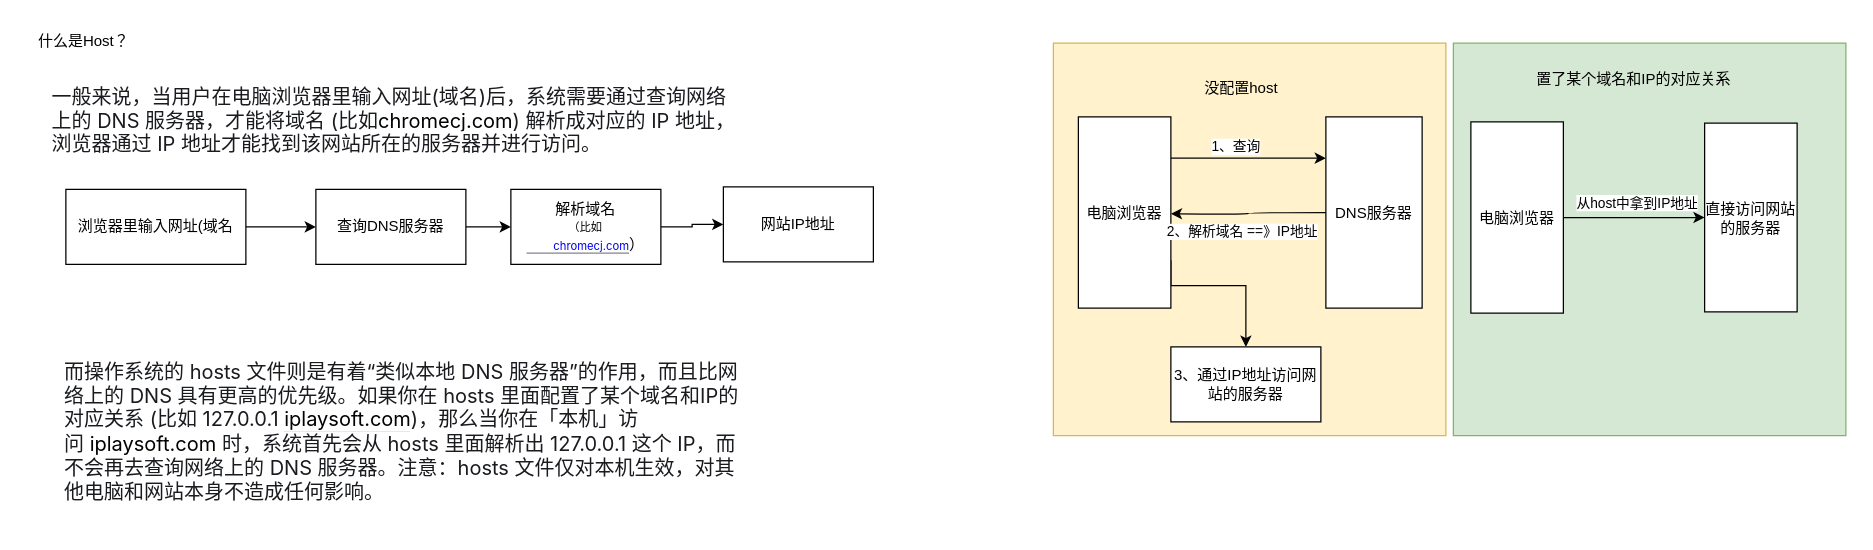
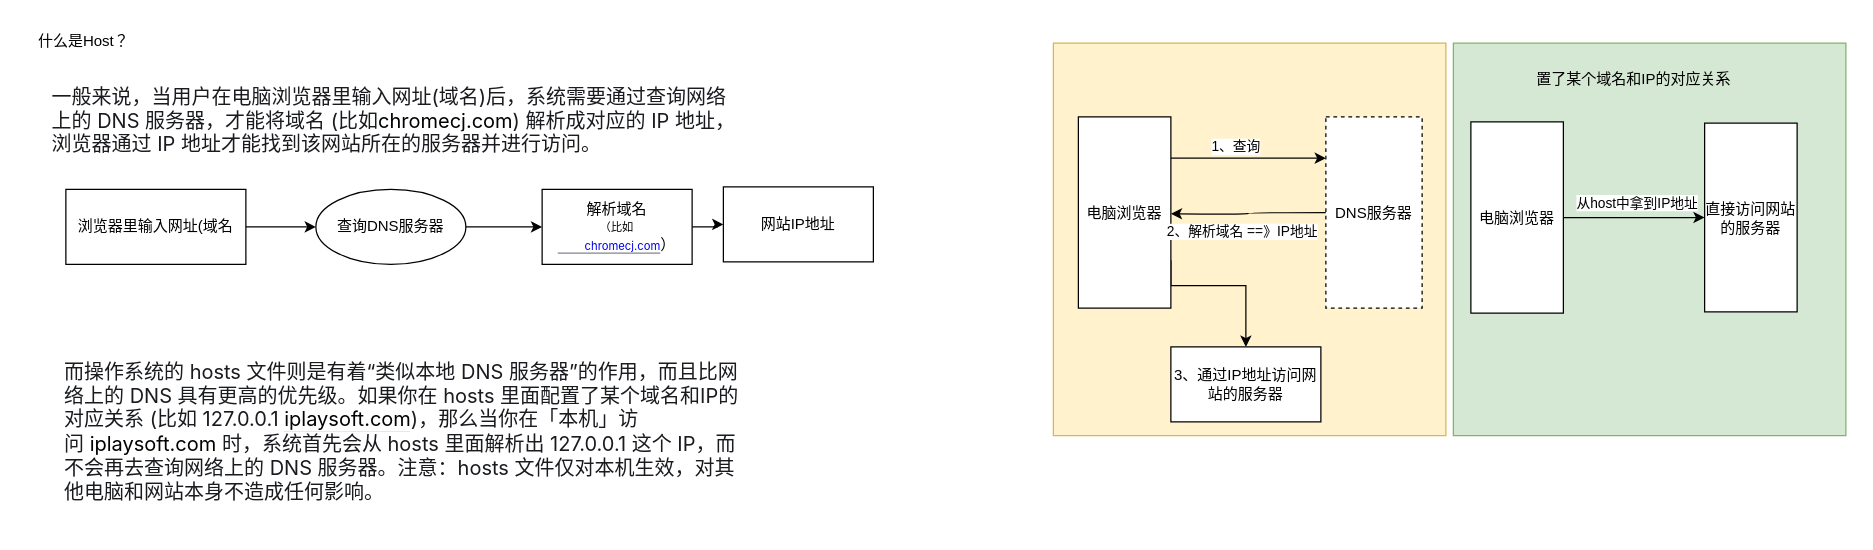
node "没配置host": removed
node "DNS服务器": style solid -> dashed
node "查询DNS服务器": shape rectangle -> ellipse
node "解析域名 （比如http://chromecj.com）": moved (586, 227) -> (617, 227)
